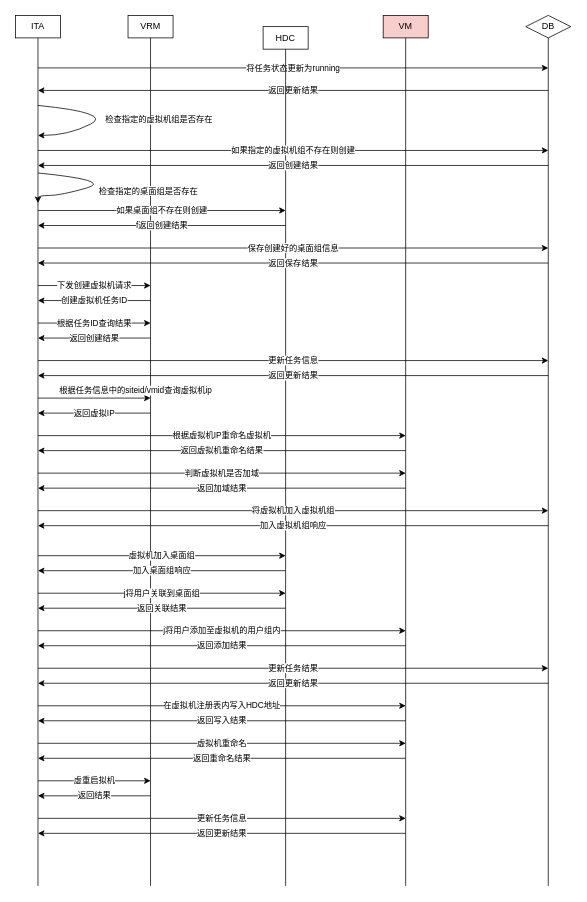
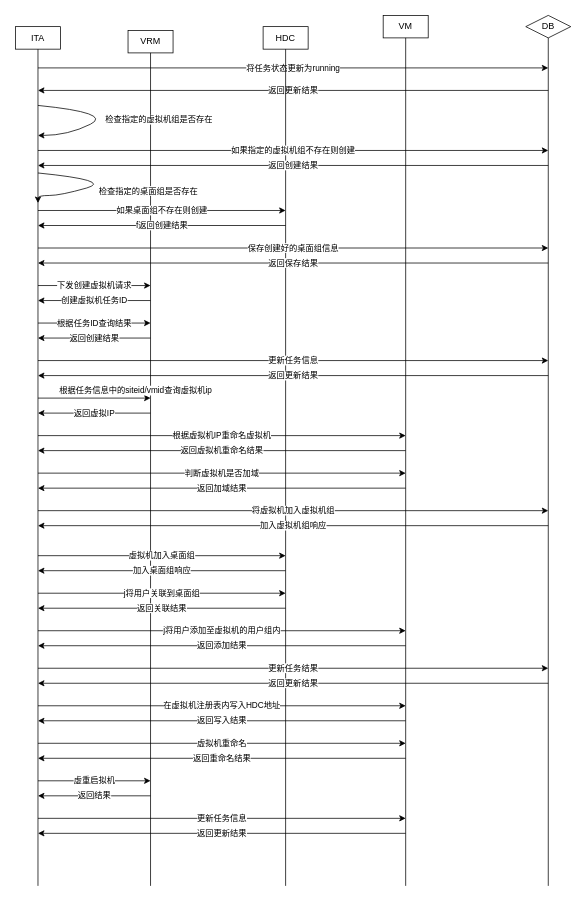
node "ITA": moved (38, 27) -> (38, 38)
node "VRM": moved (150, 27) -> (150, 42)
node "VM": fillcolor #f8cecc -> #ffffff
